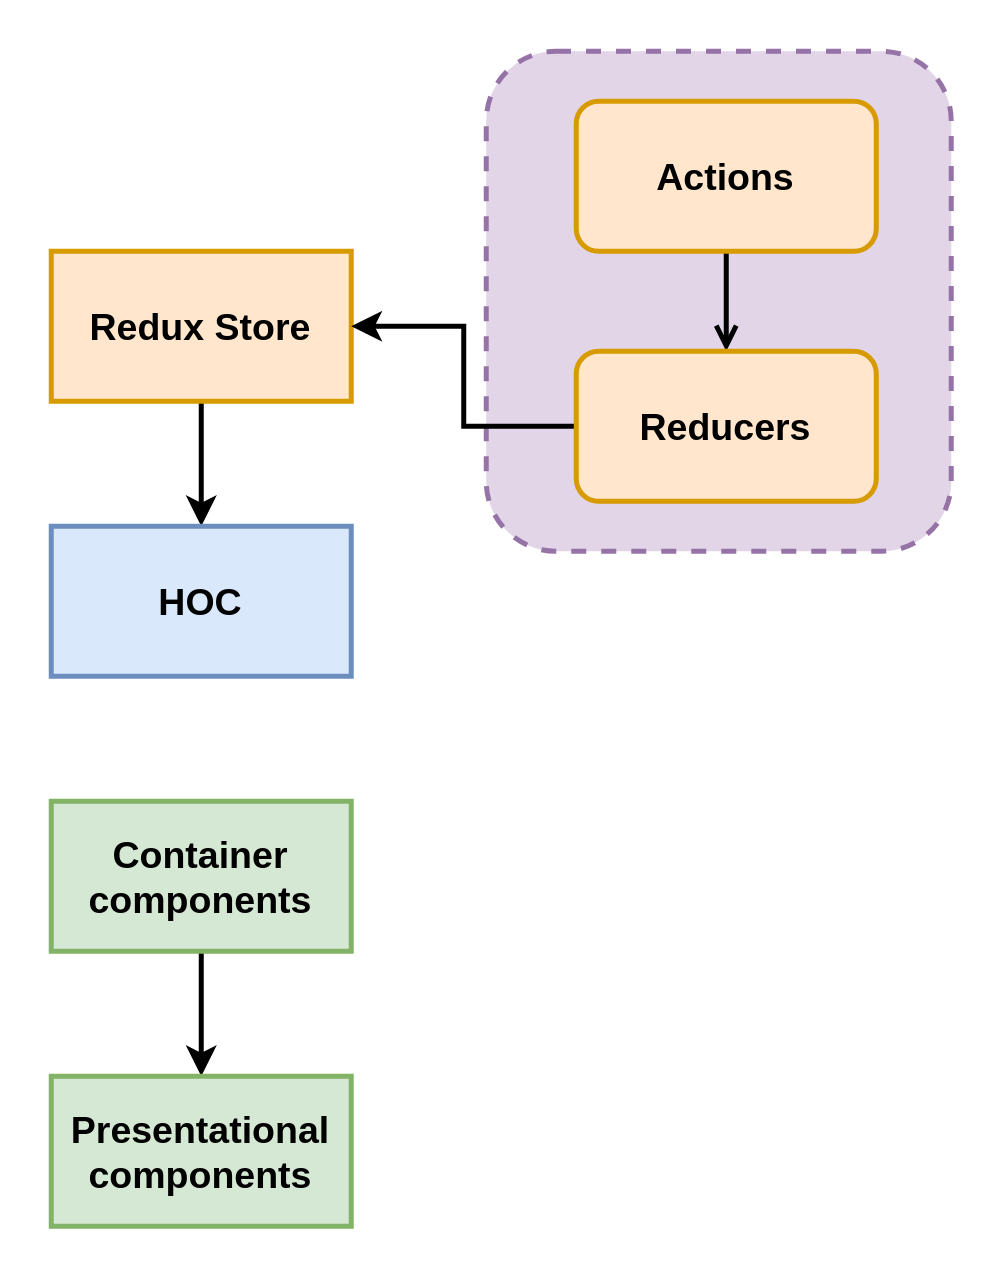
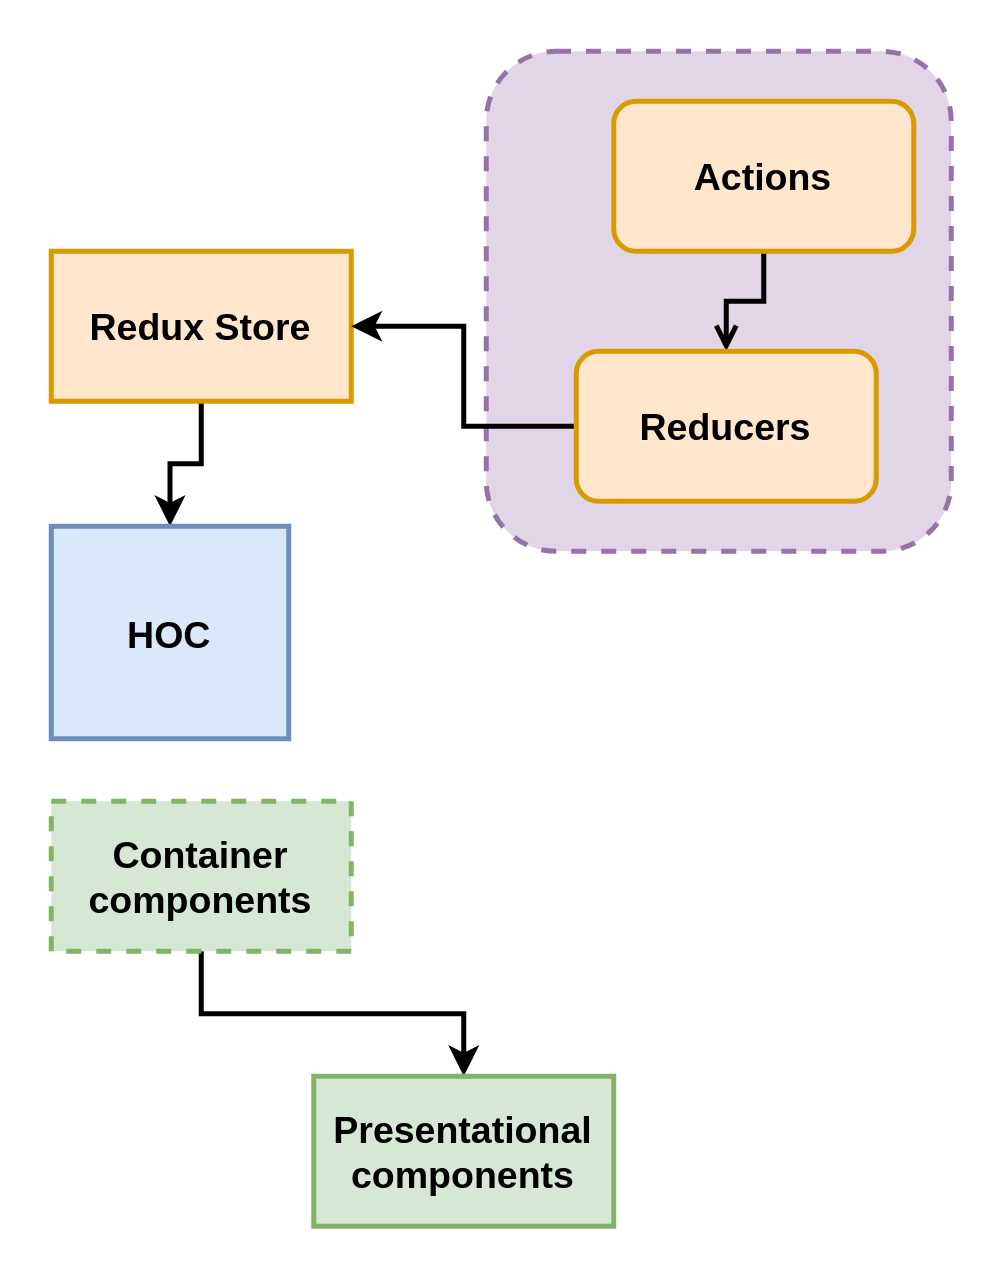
node "Actions": moved (726, 176) -> (764, 176)
node "HOC": size 300x150 -> 238x213
node "Container components": style solid -> dashed
node "Presentational components": moved (201, 1151) -> (464, 1151)
